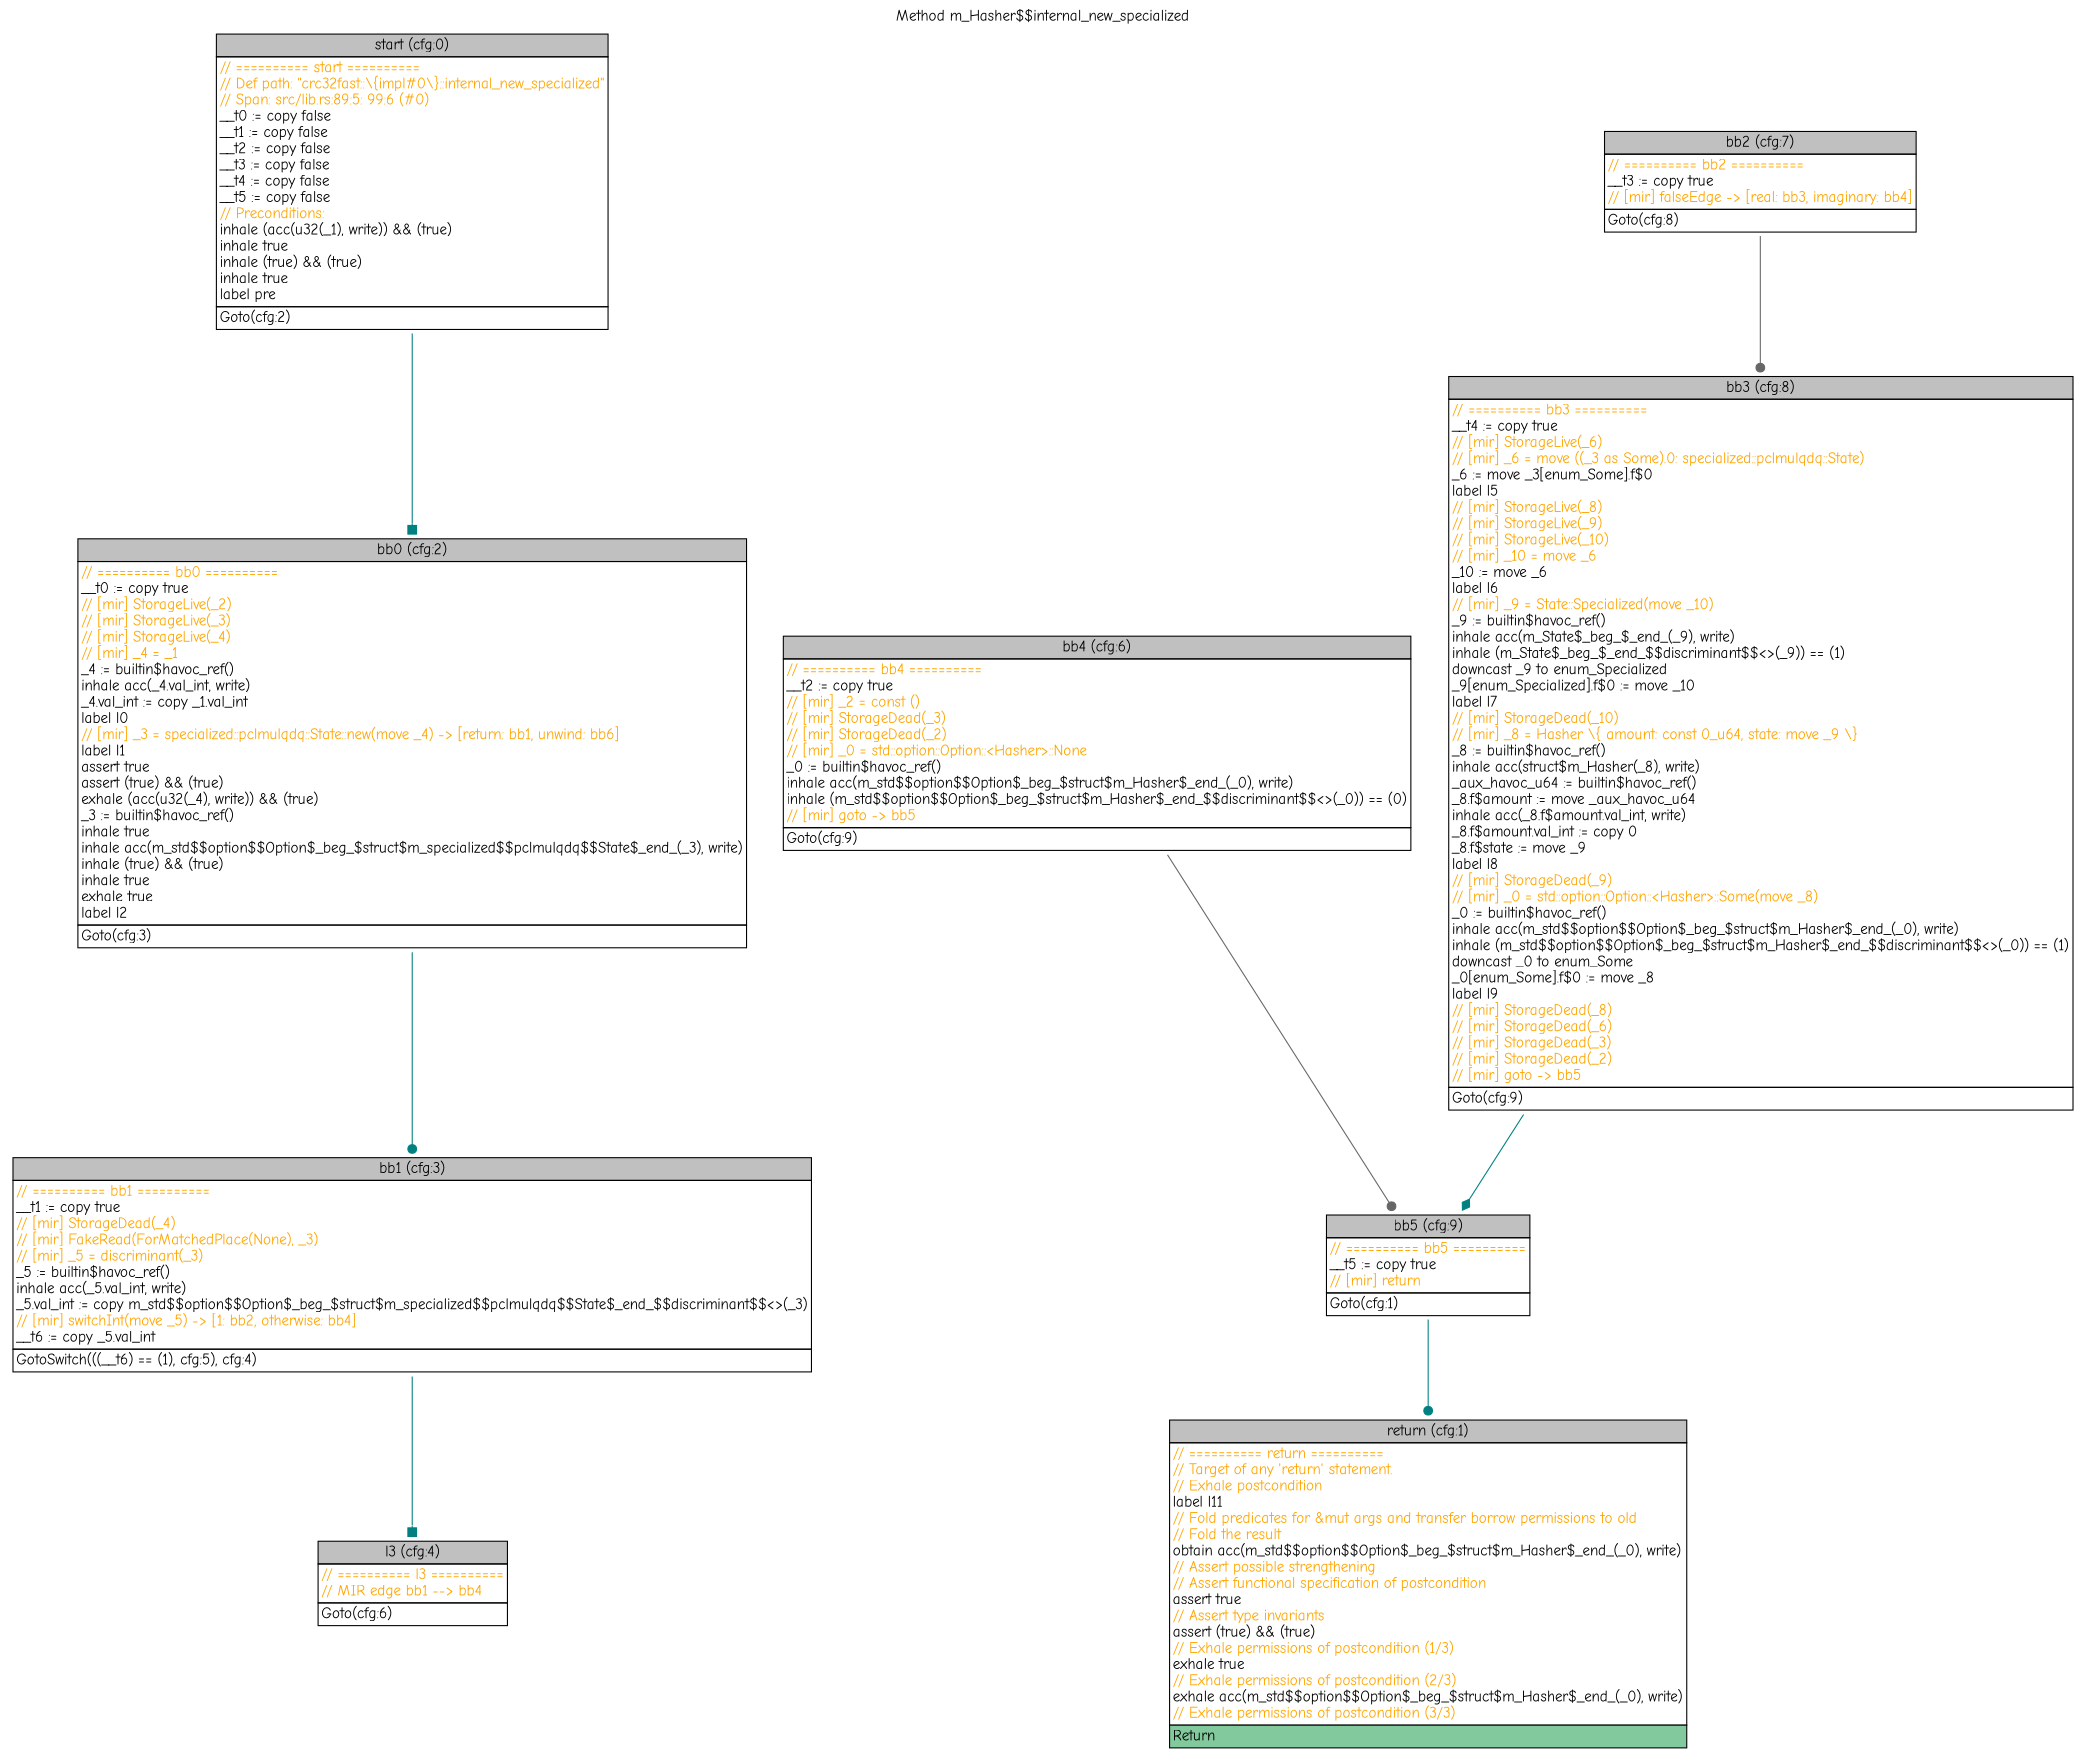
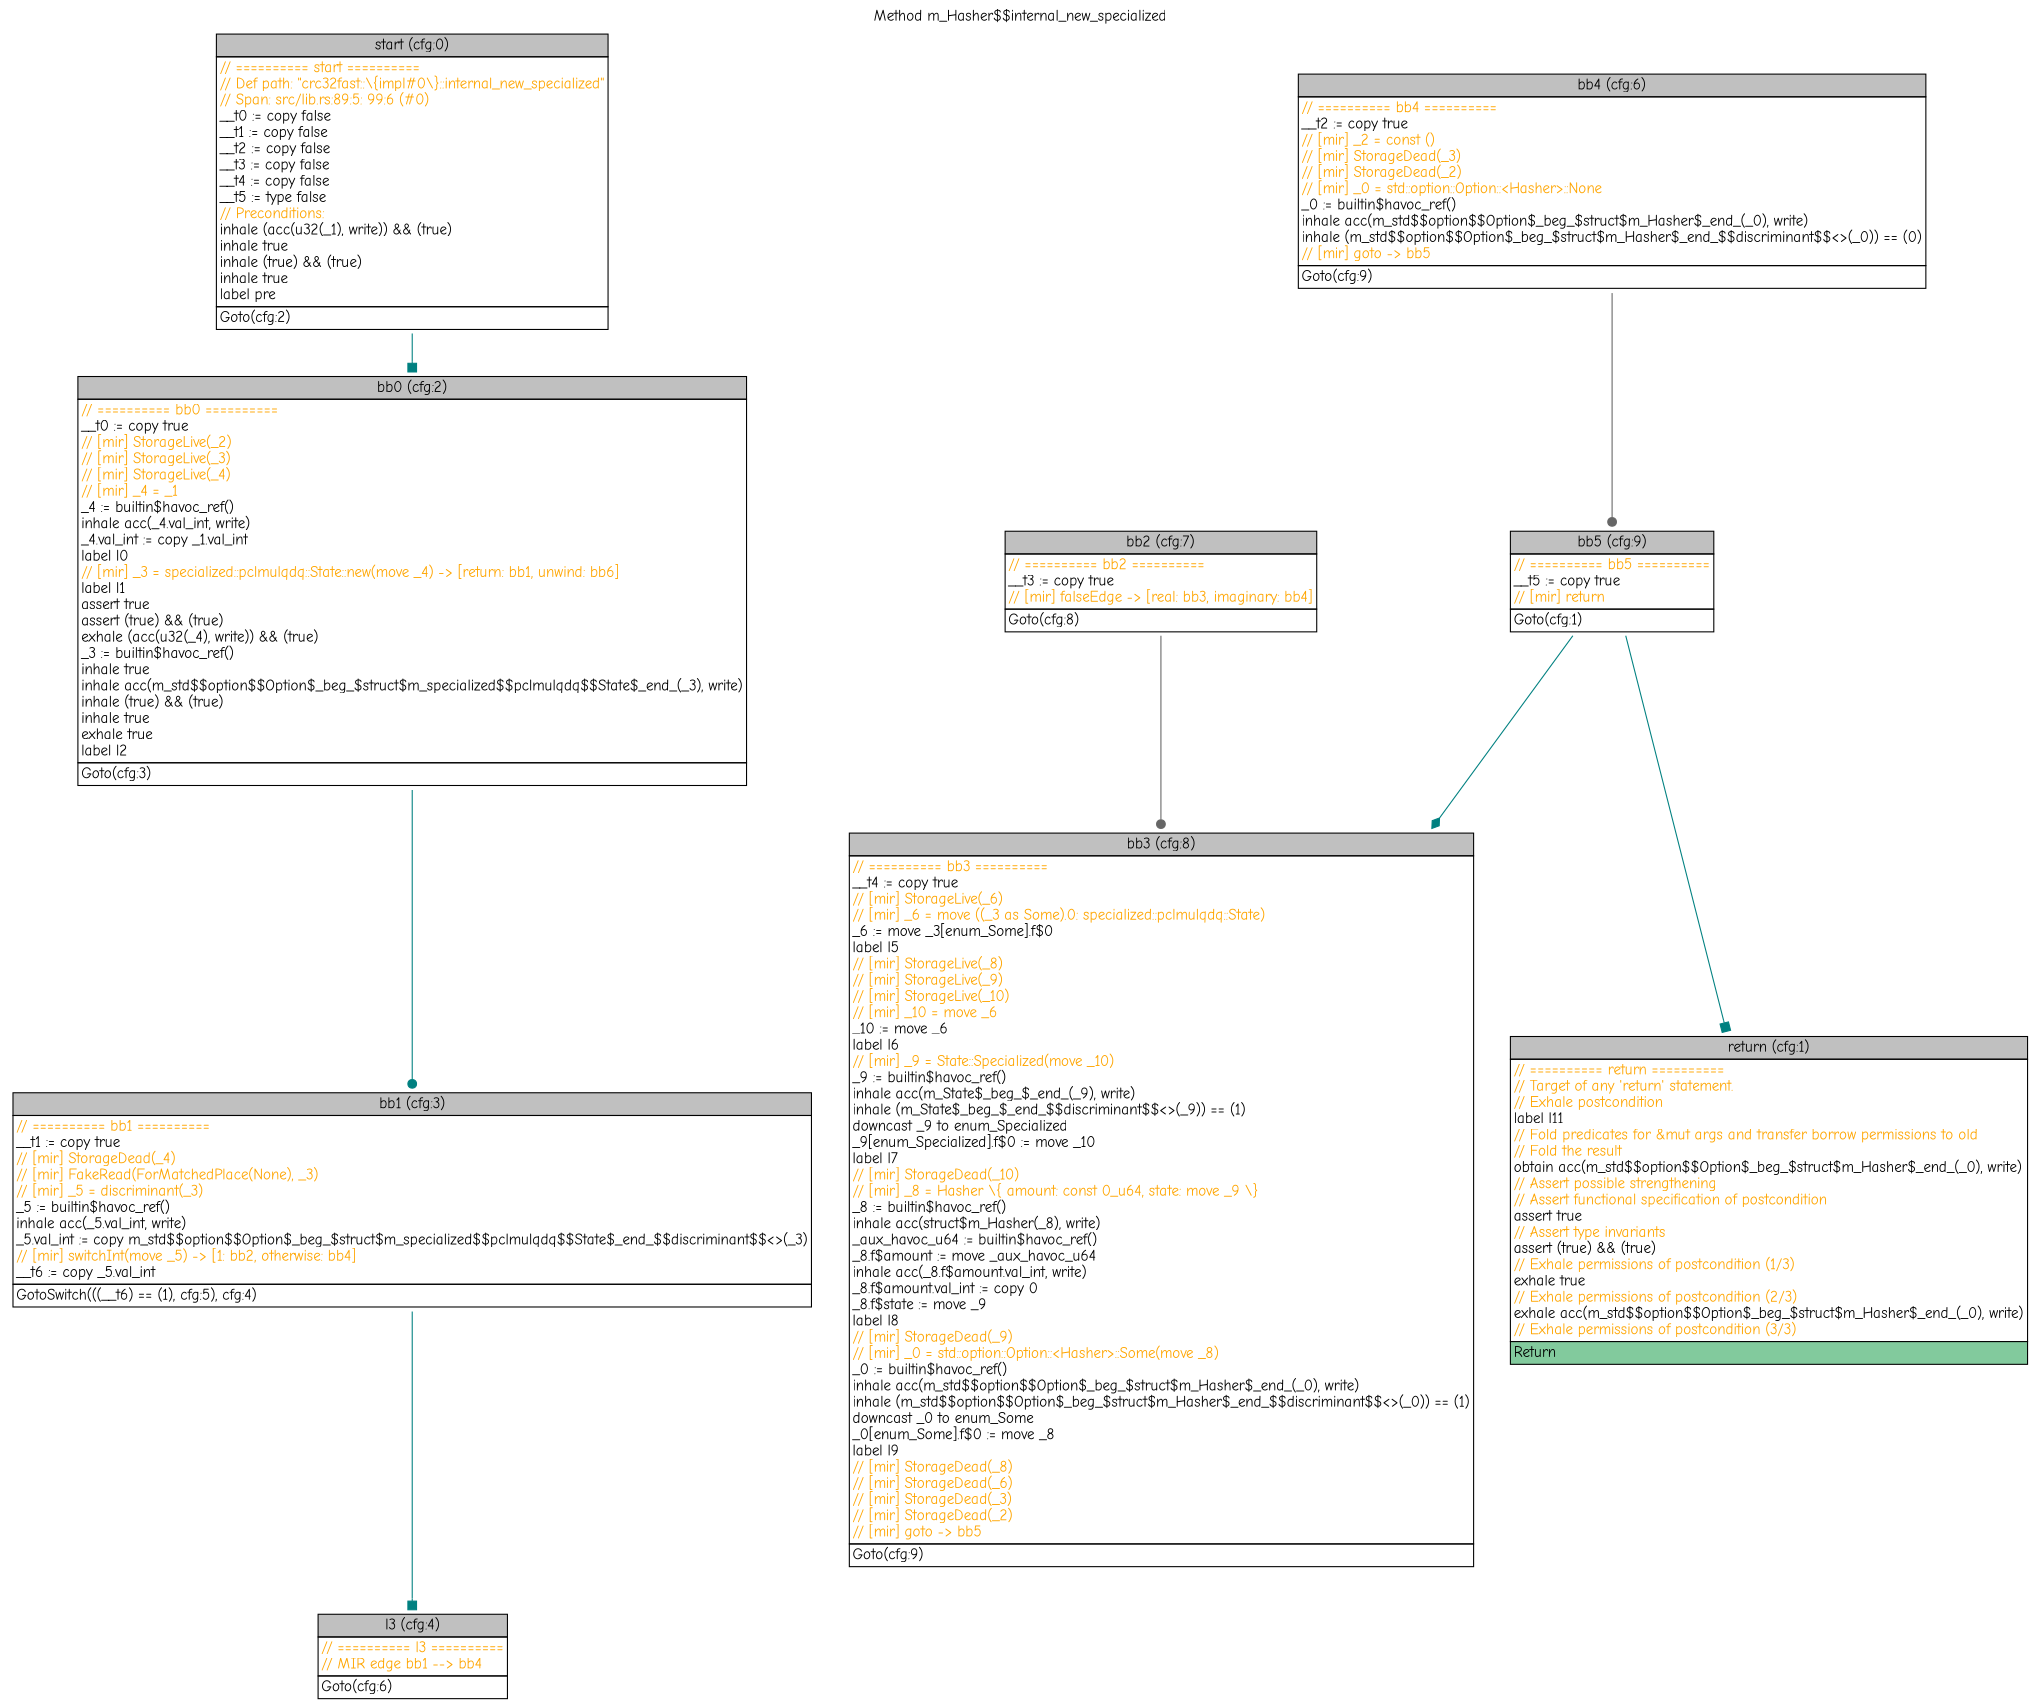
node "start (cfg:0)": text "__t5 := copy false" -> "__t5 := type false"
edge "bb3 (cfg:8)" -> "bb5 (cfg:9)": reversed
edge "bb5 (cfg:9)" -> "return (cfg:1)": arrowhead dot -> box
